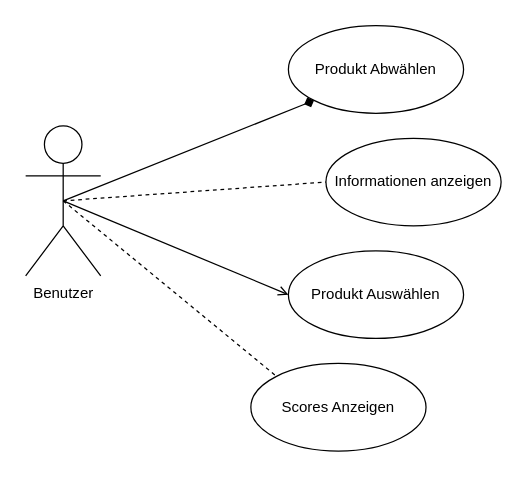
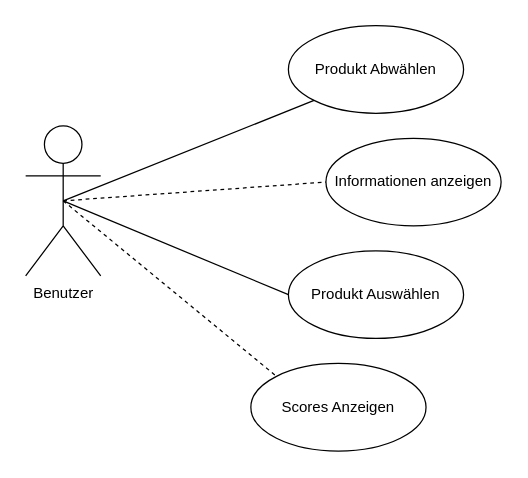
edge "Benutzer" -> "Produkt Abwählen": arrowhead diamond -> none
edge "Benutzer" -> "Produkt Auswählen": arrowhead open -> none
